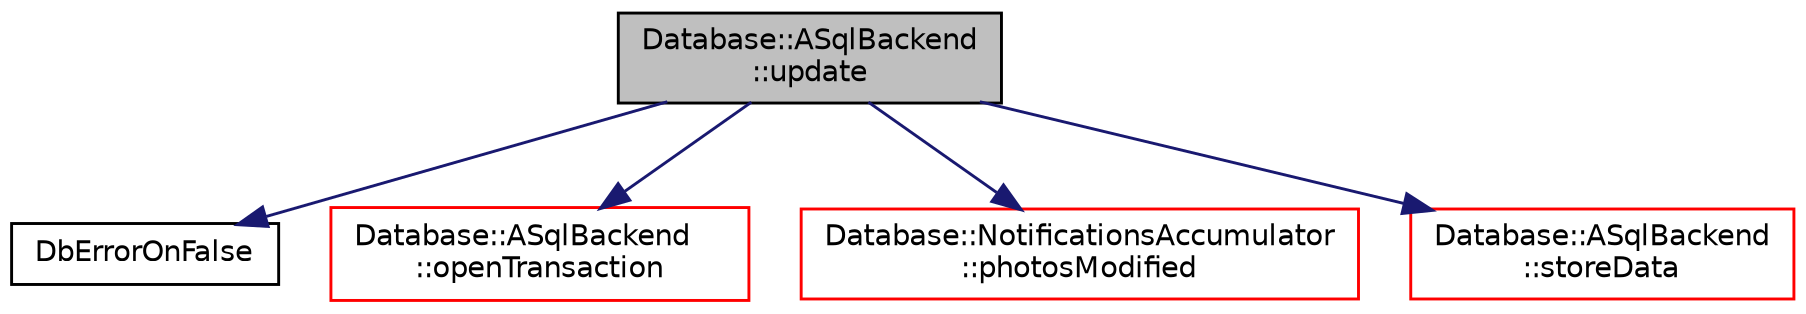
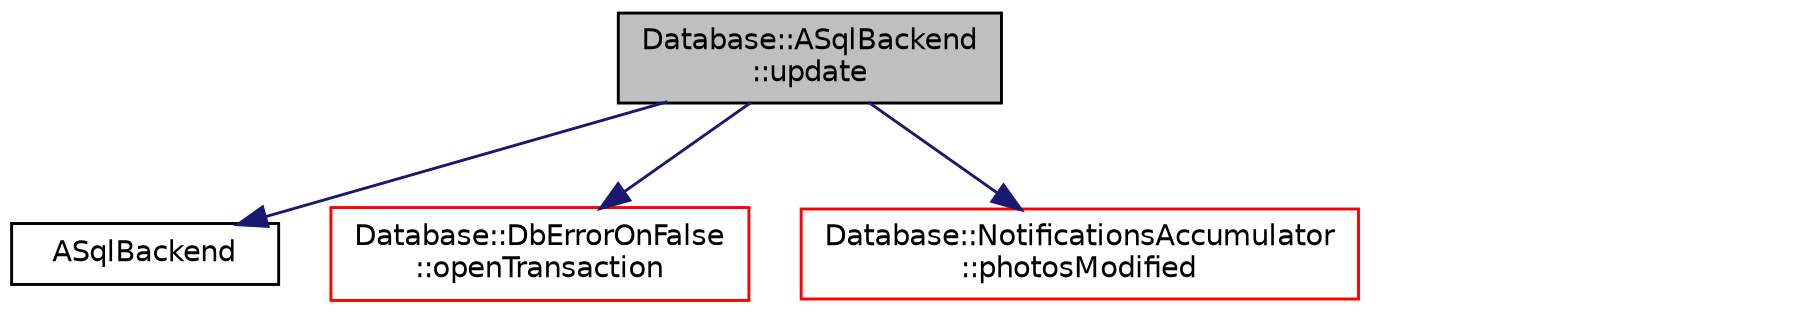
node "DbErrorOnFalse": label "DbErrorOnFalse" -> "ASqlBackend"
node "Database::ASqlBackend ::openTransaction": label "Database::ASqlBackend ::openTransaction" -> "Database::DbErrorOnFalse ::openTransaction"
node "Database::ASqlBackend ::storeData": removed
